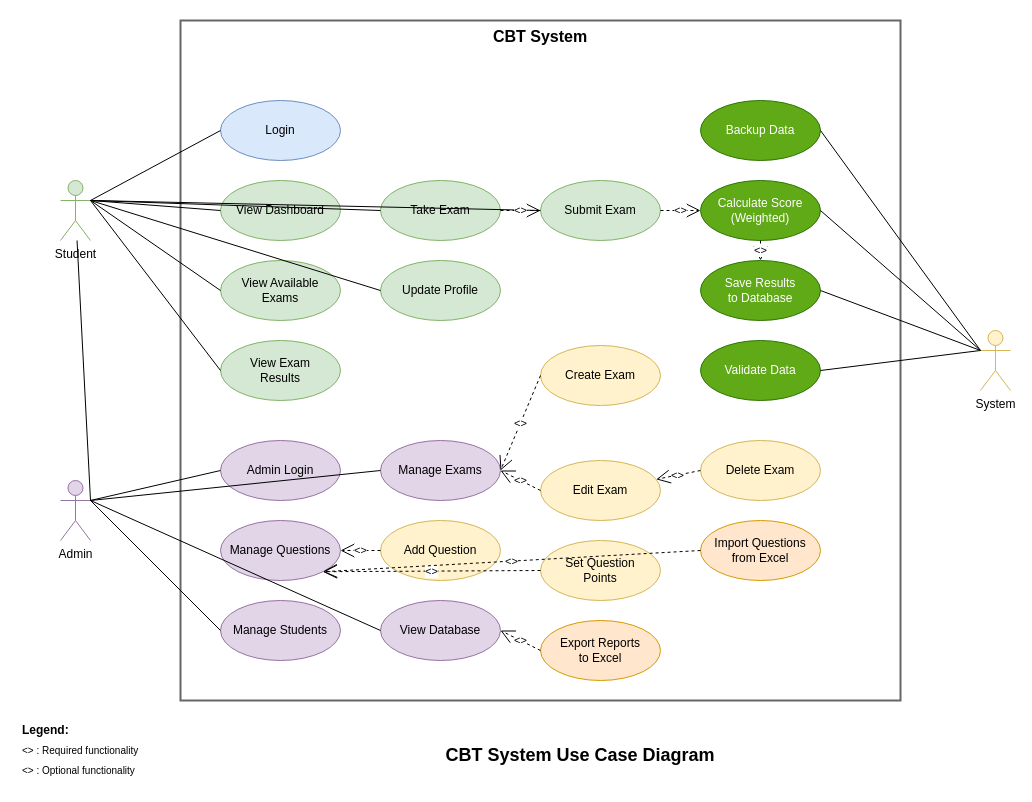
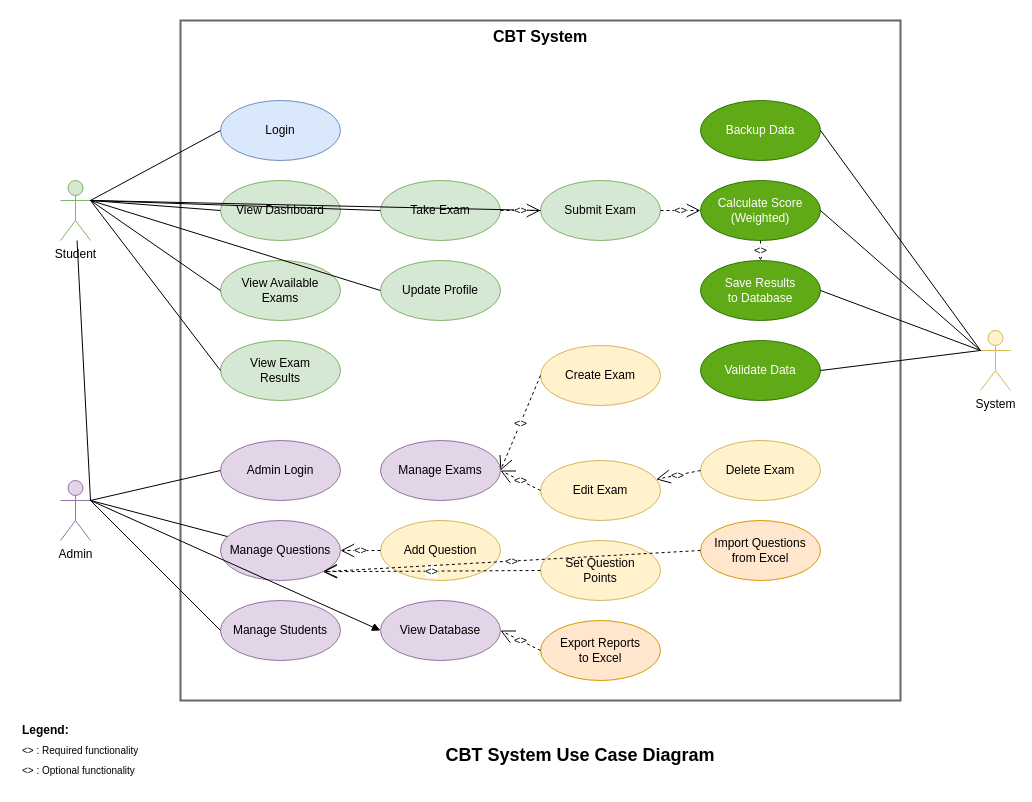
edge "Manage Exams" -- "Admin": now "Manage Questions" -- "Admin"
edge "Admin" -- "View Database": arrowhead none -> block
